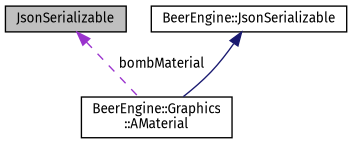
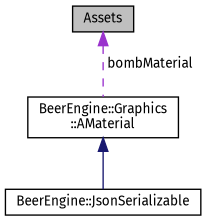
node "JsonSerializable": label "JsonSerializable" -> "Assets"
edge "BeerEngine::Graphics ::AMaterial" -> "BeerEngine::JsonSerializable": reversed
